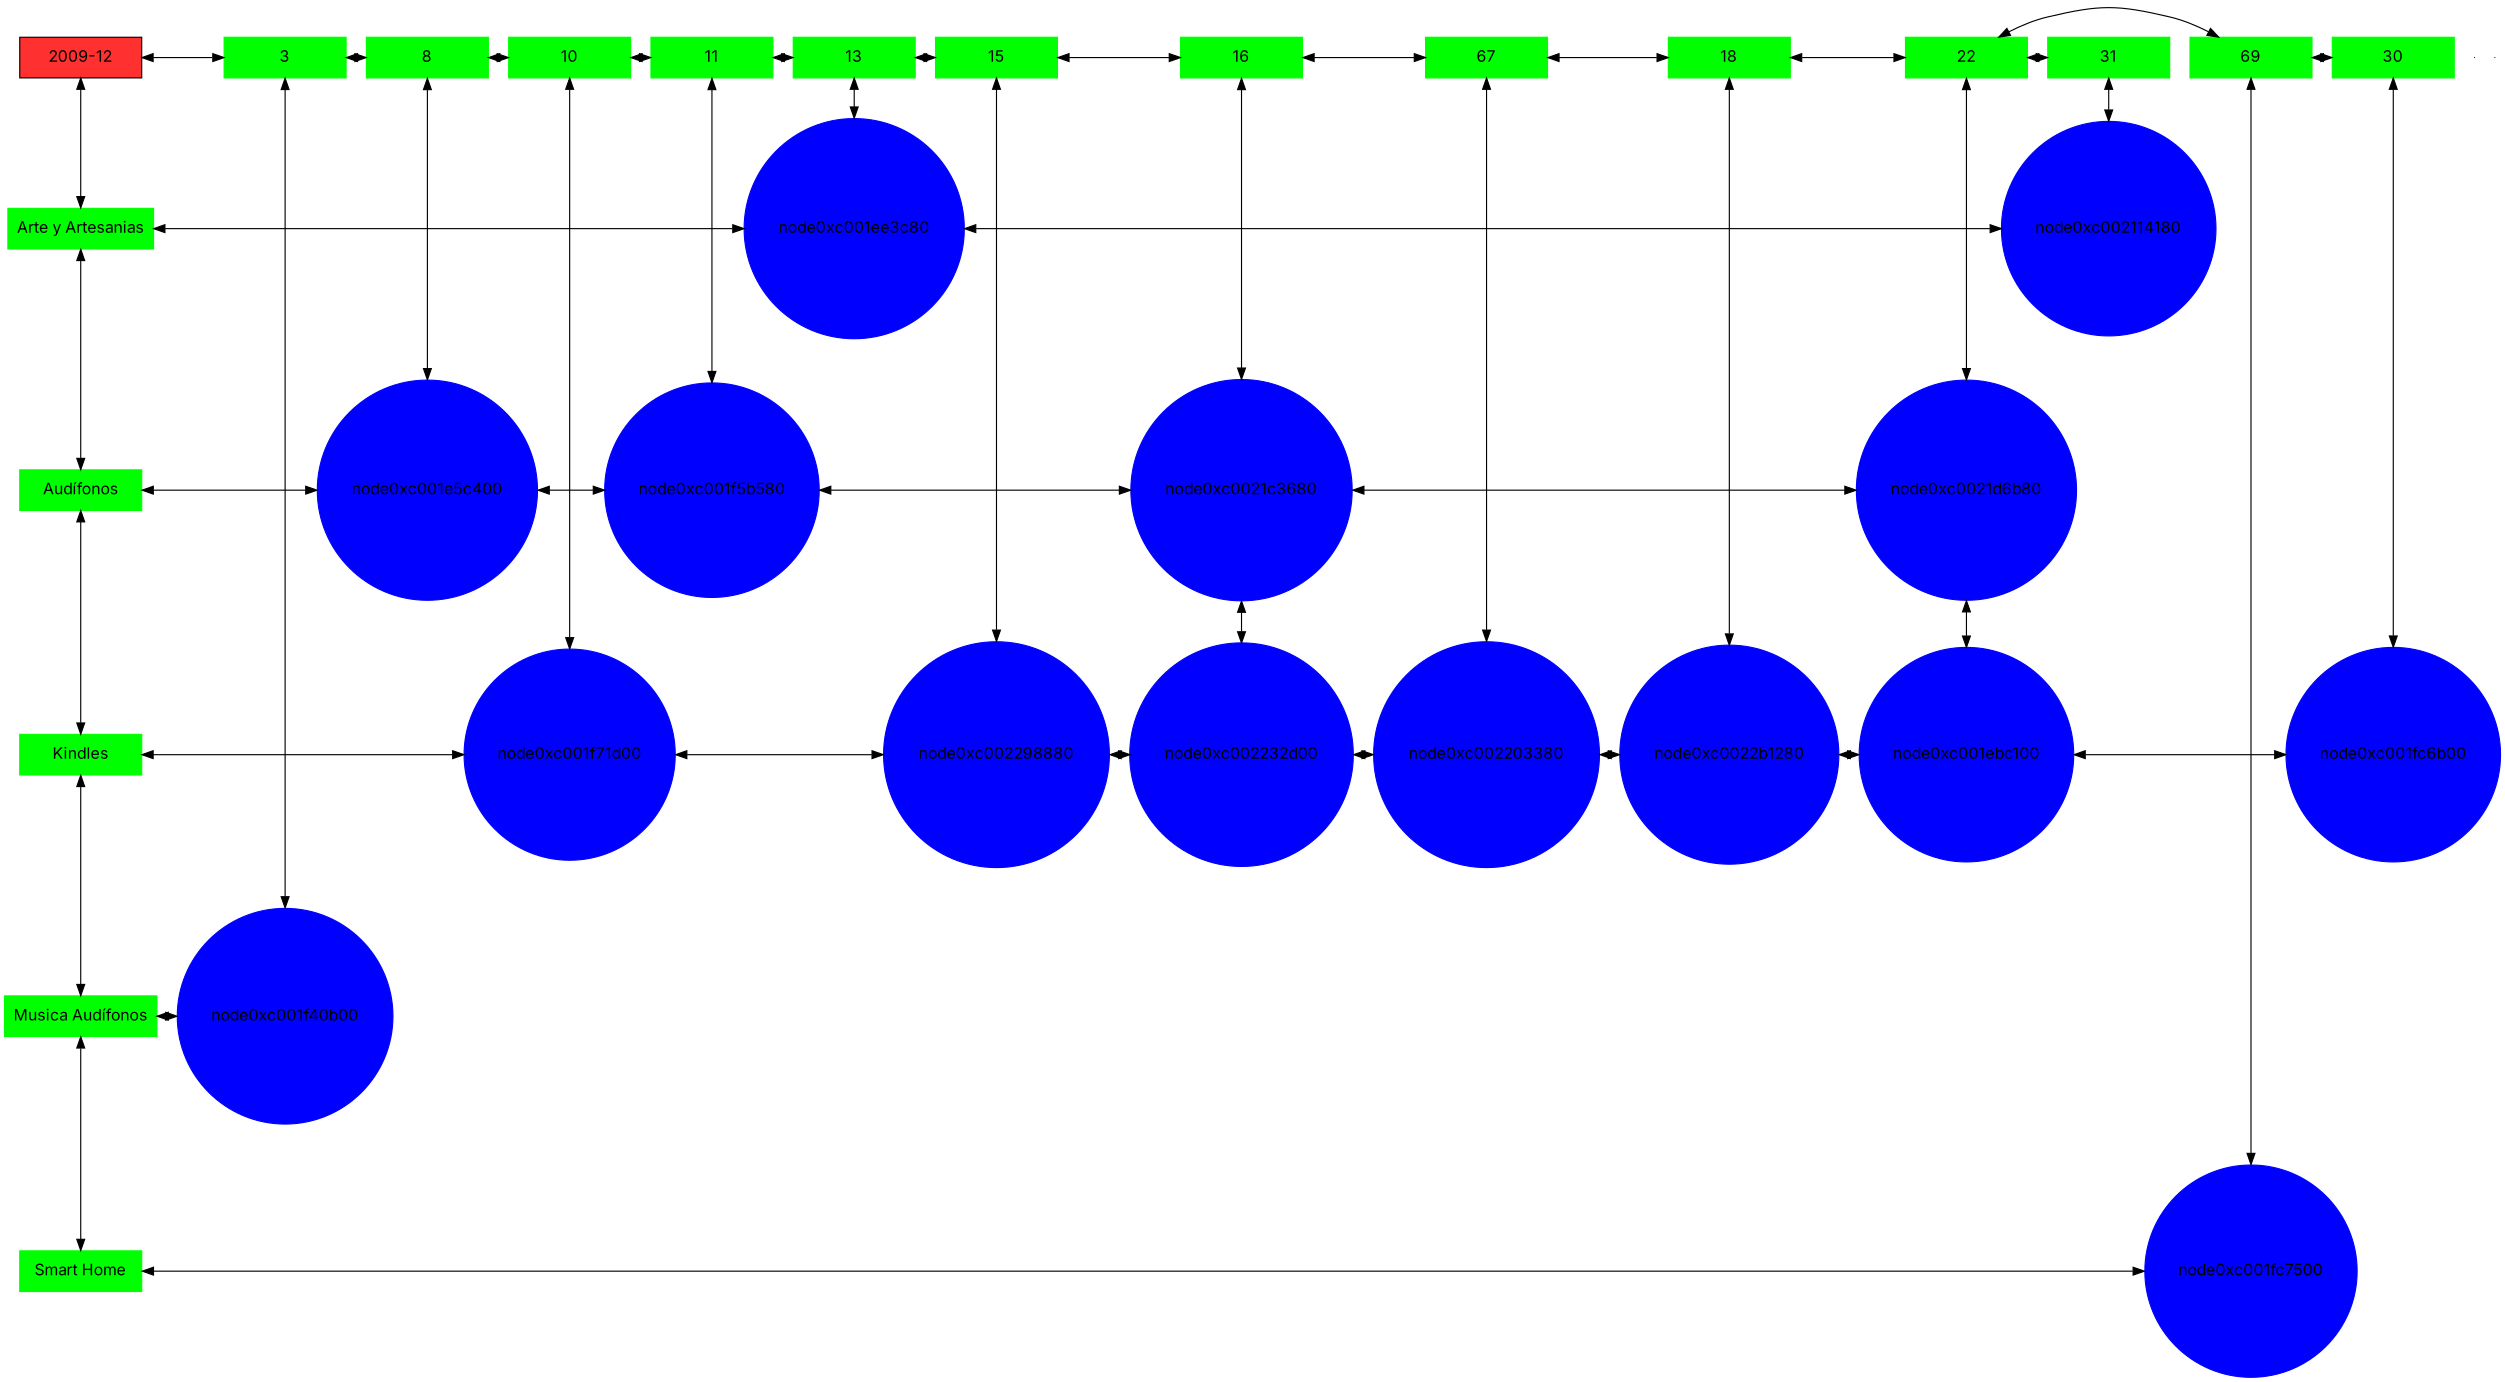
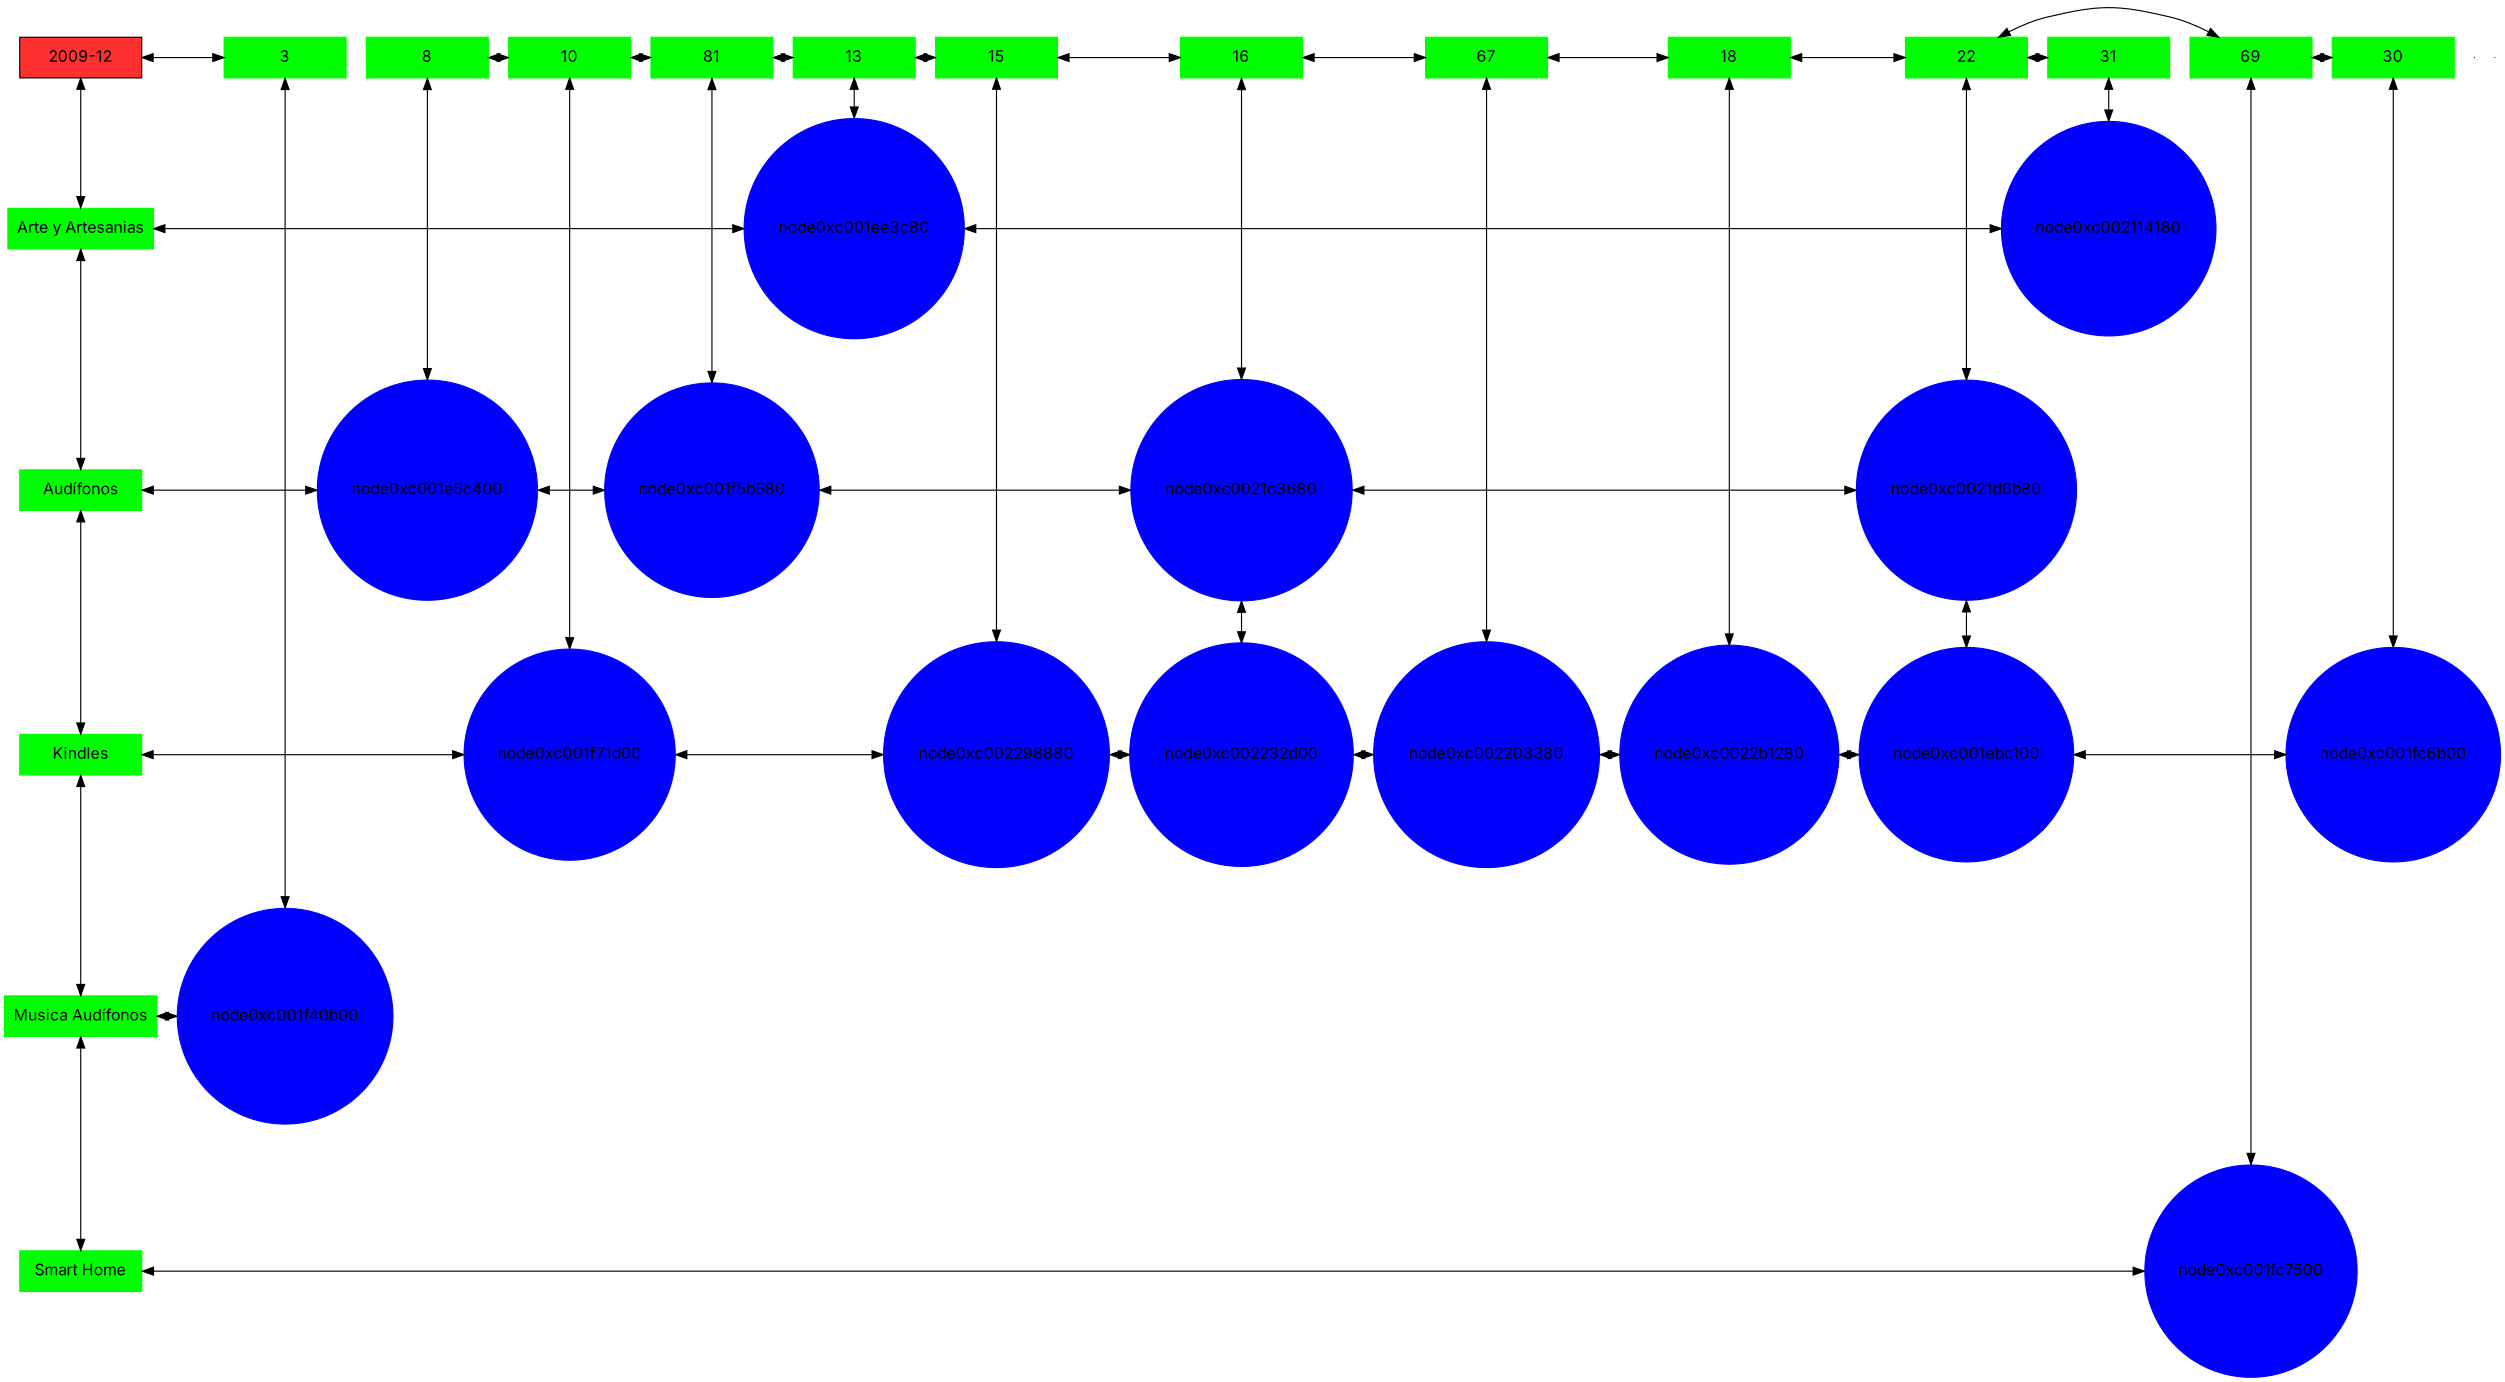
edge "3" -- "8": removed
node "11": label "11" -> "81"
